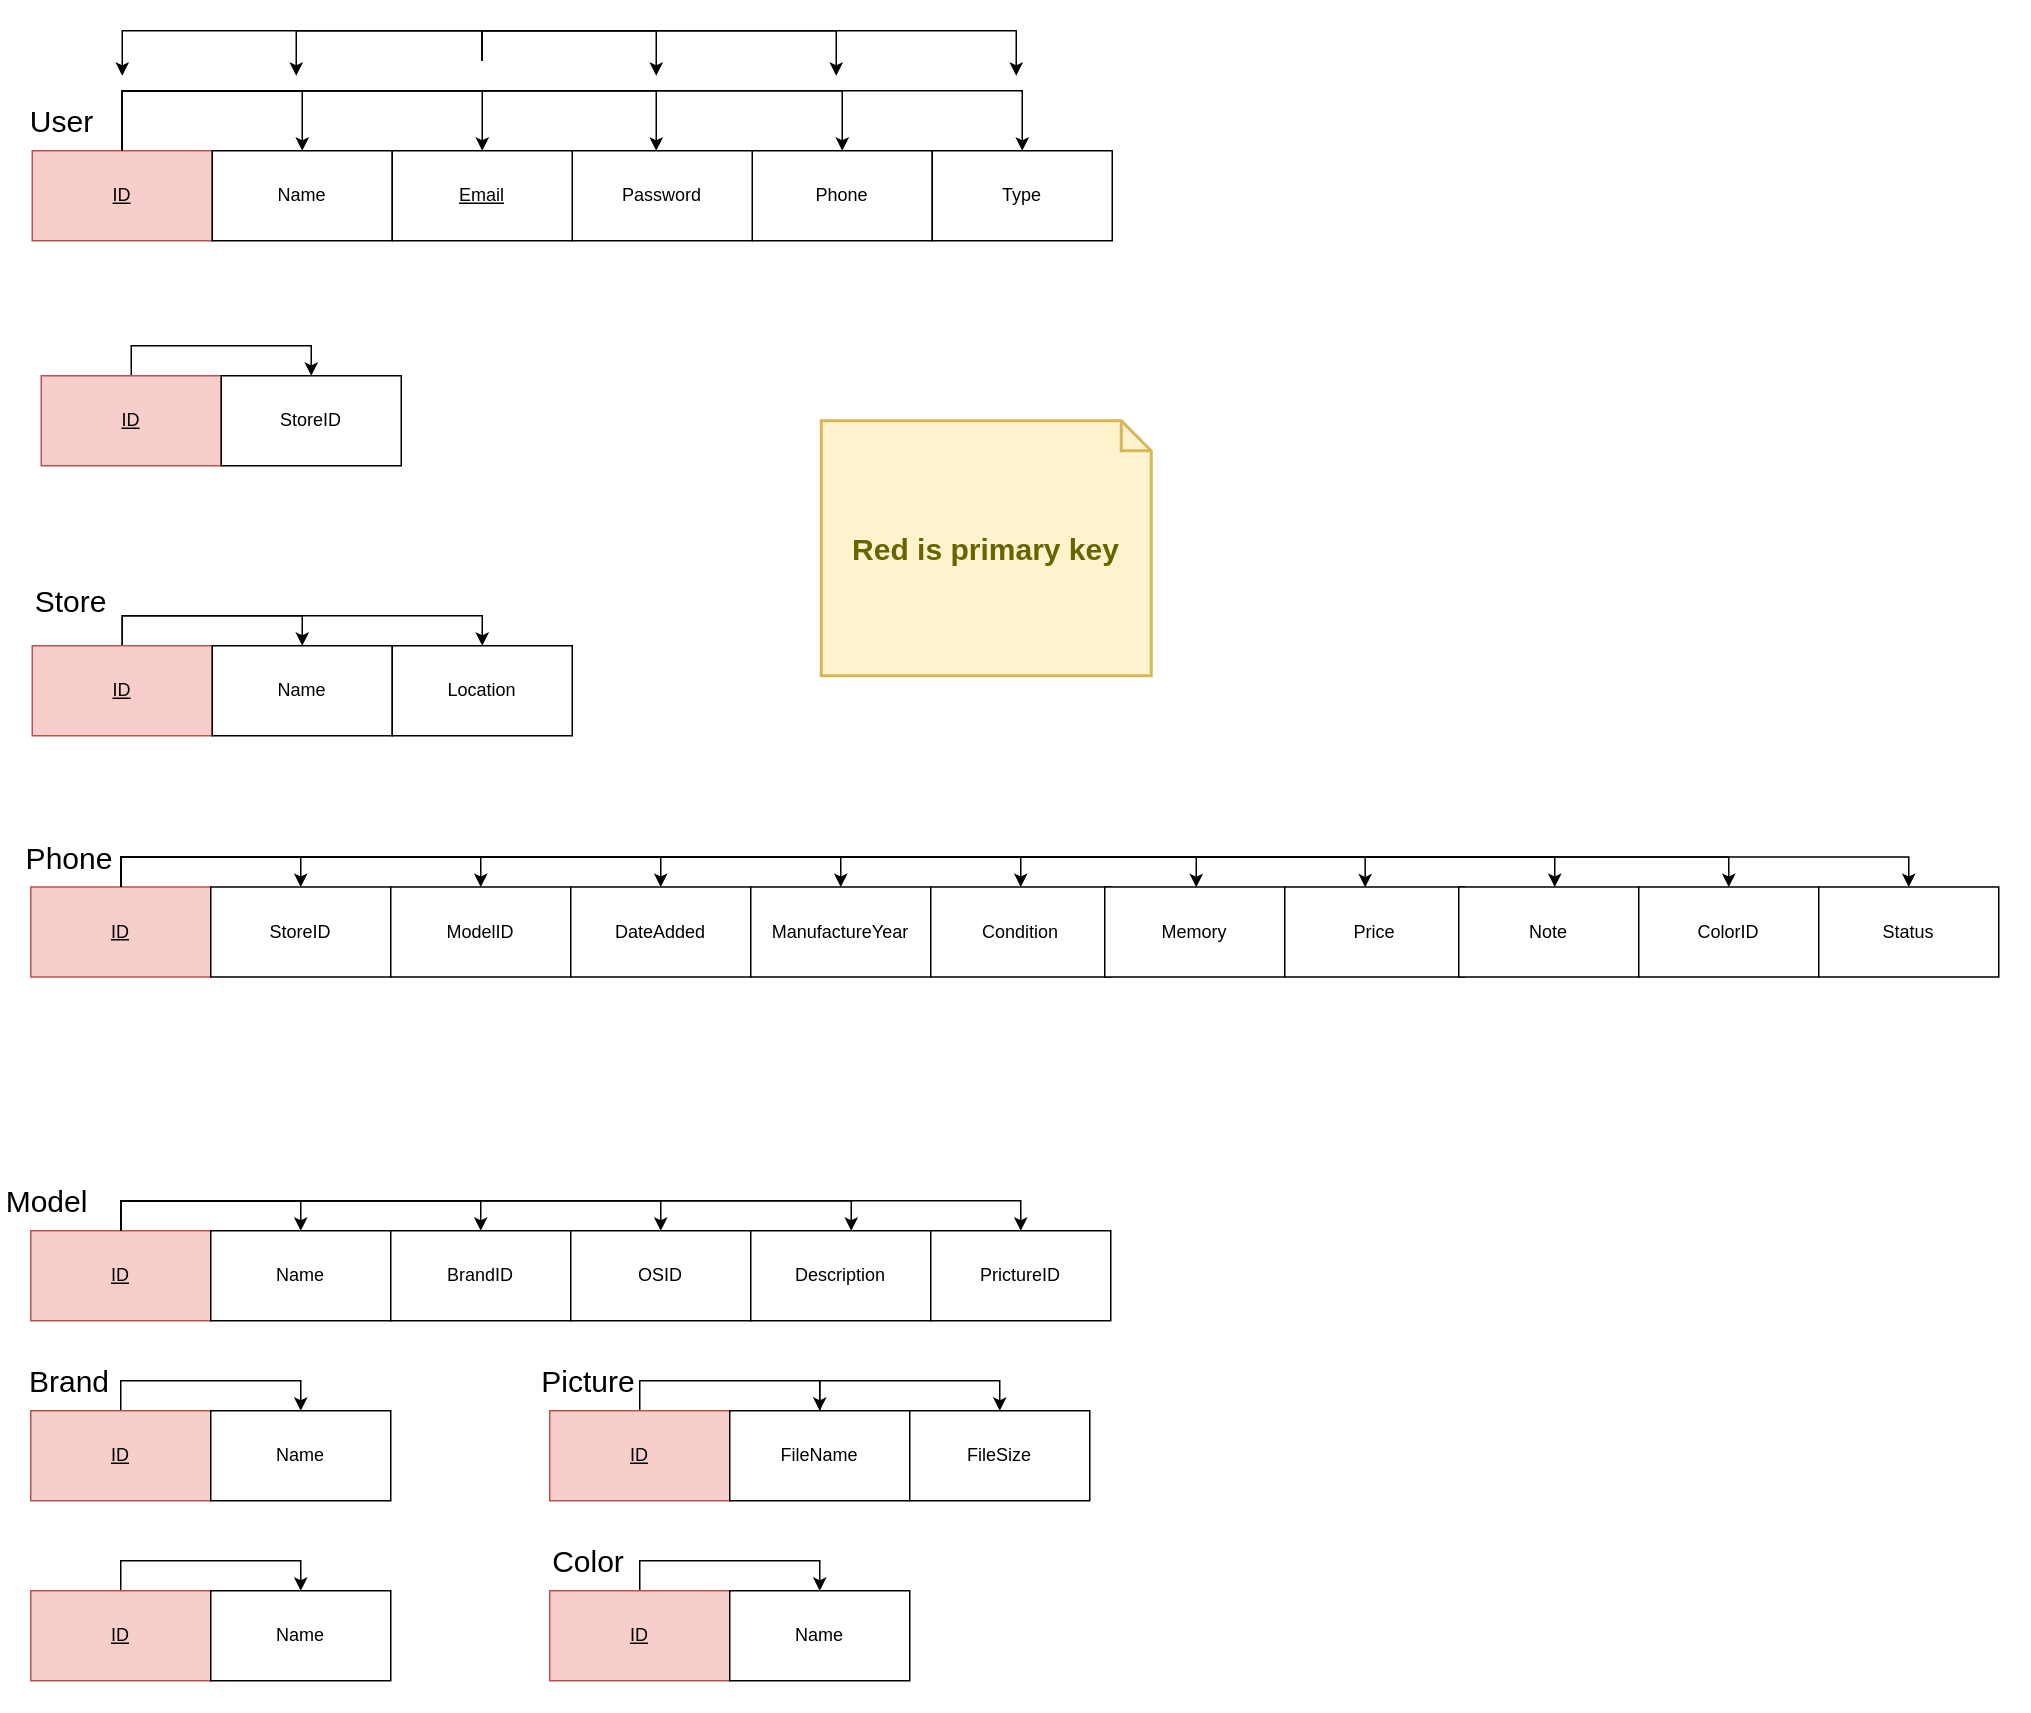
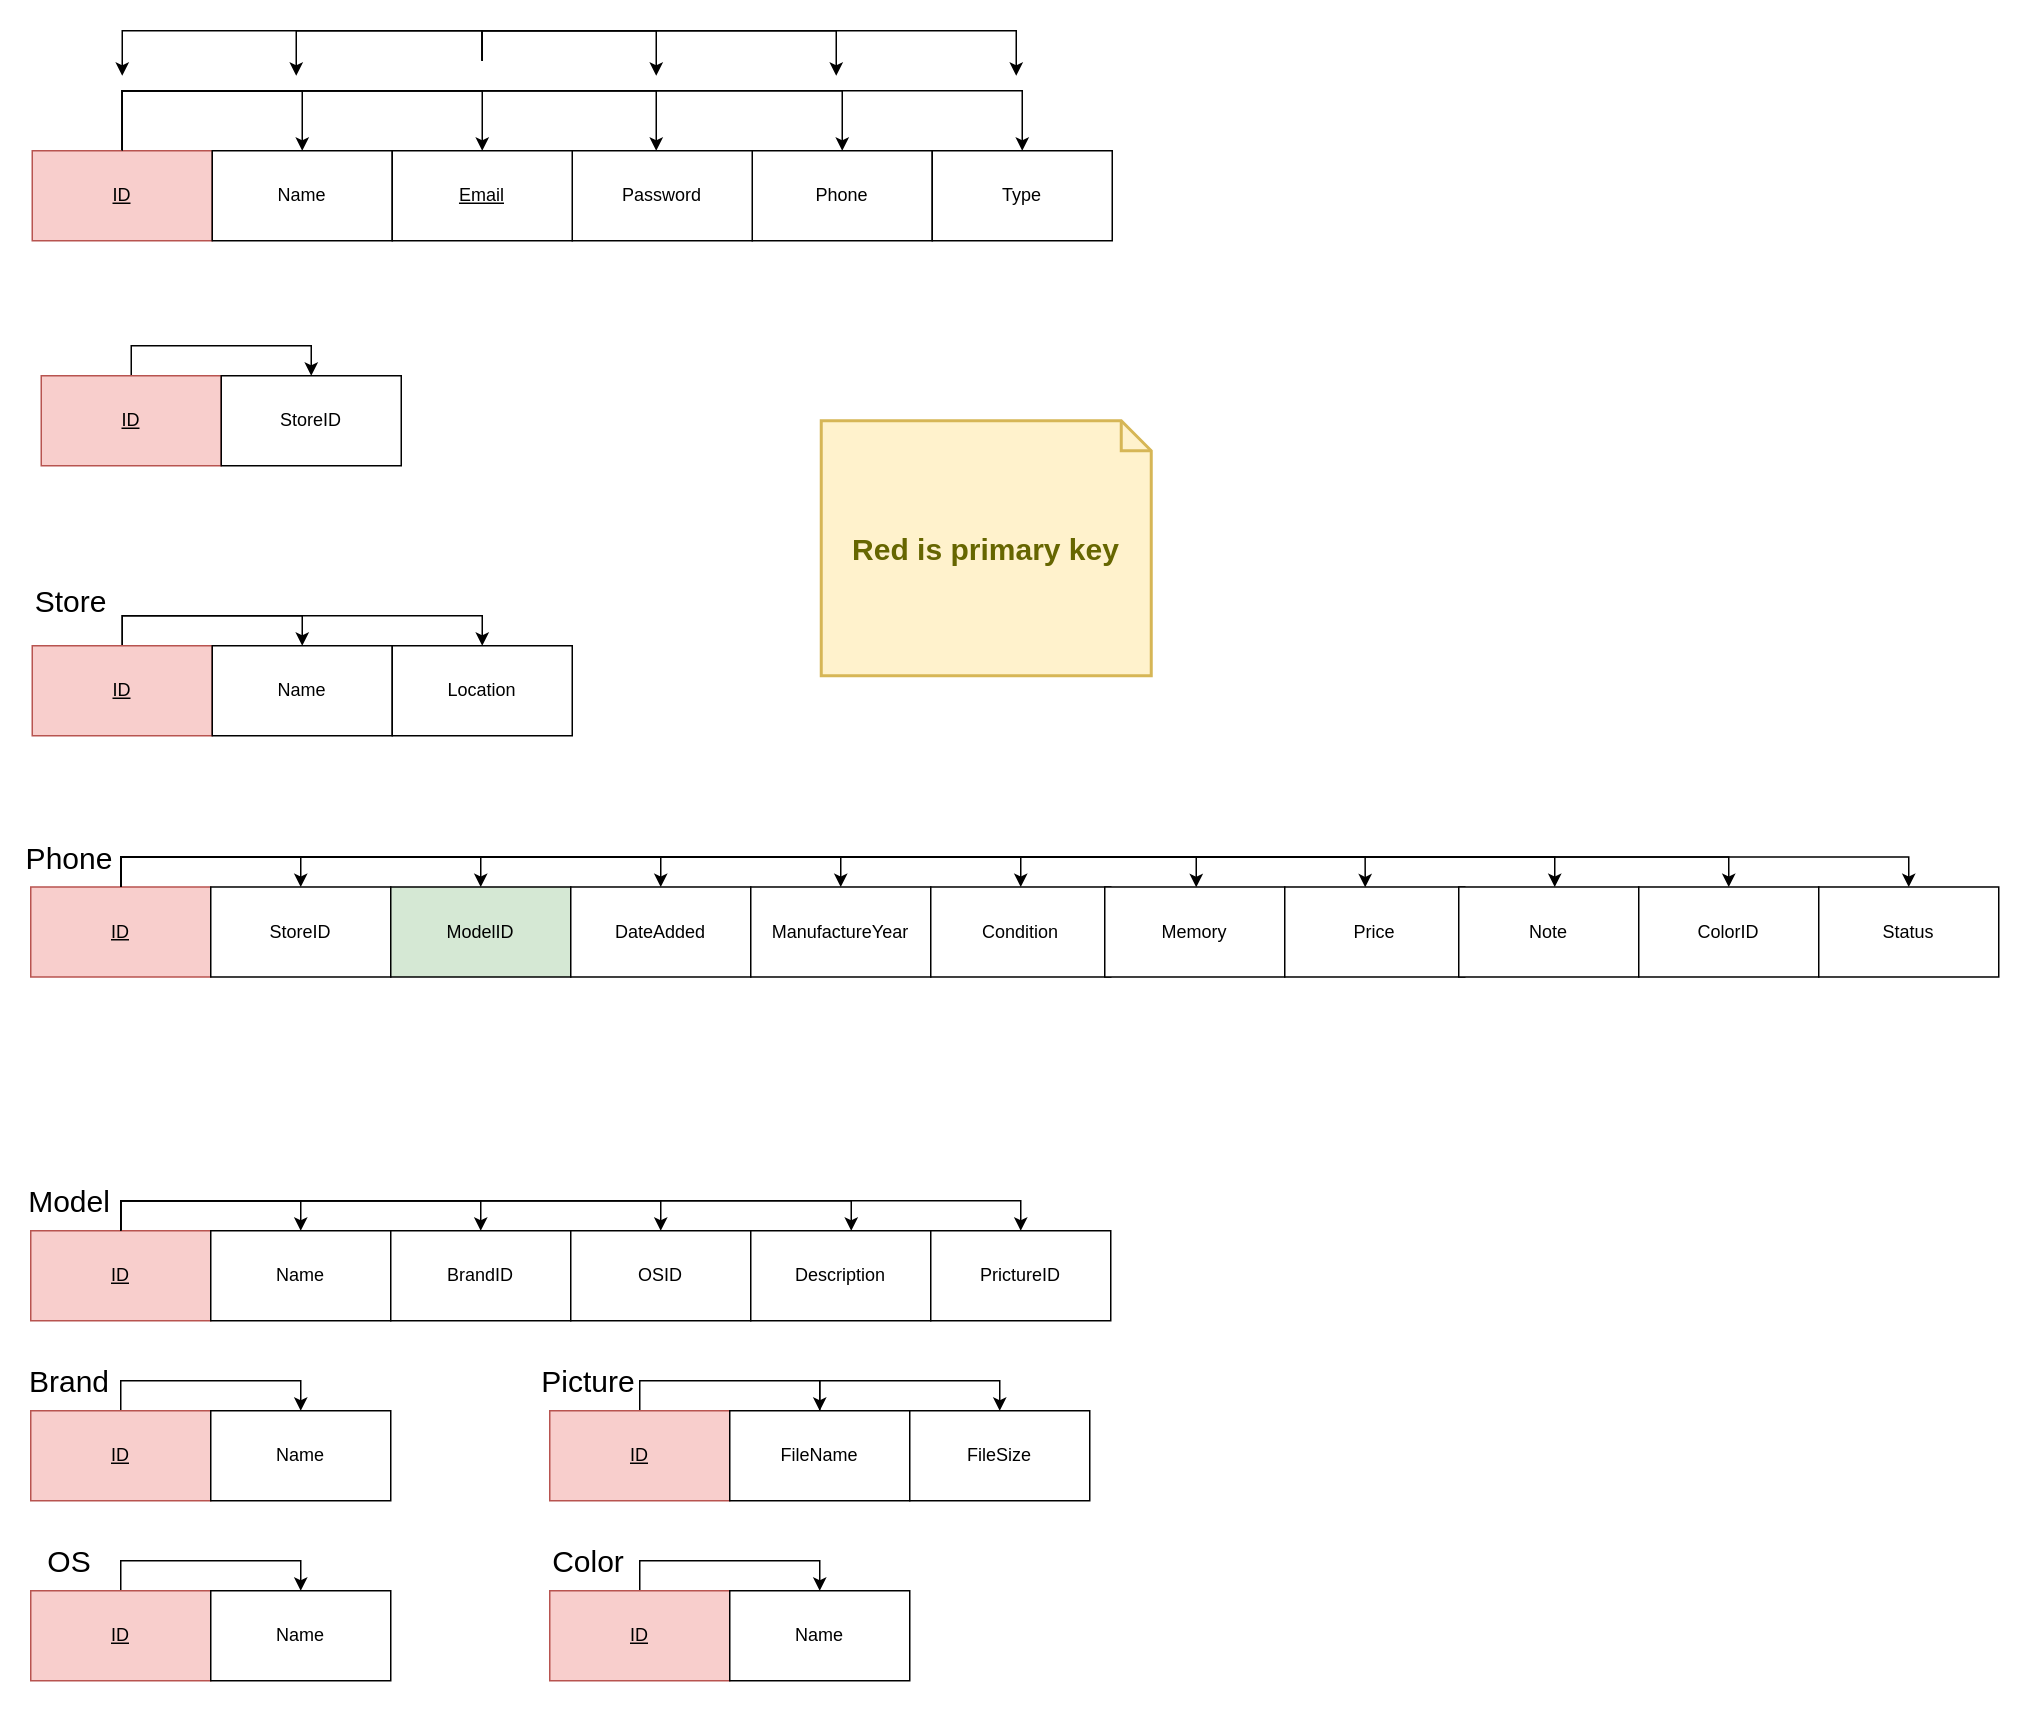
node "User": removed
node "ModelID": fillcolor #ffffff -> #d5e8d4
node "Model": moved (47, 1201) -> (70, 1201)
node "OS": added
